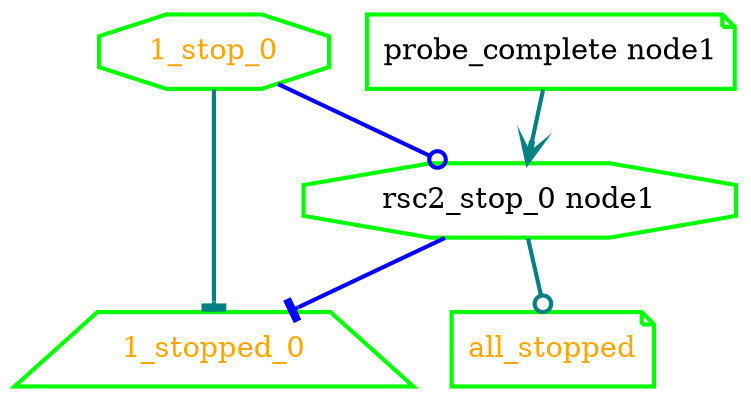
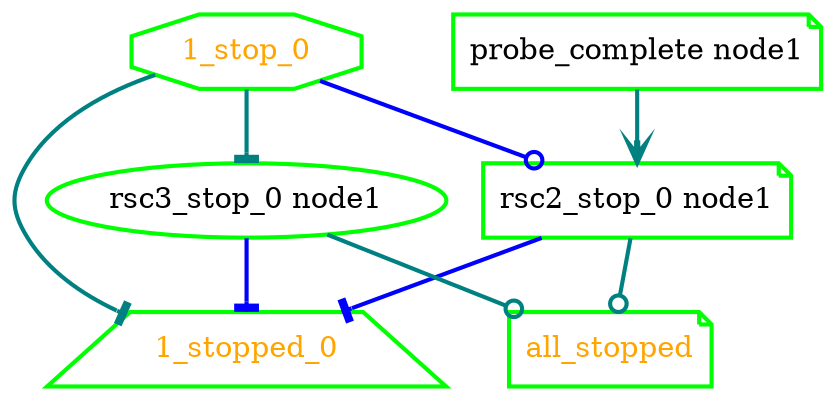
node "rsc3_stop_0 node1": added
node "rsc2_stop_0 node1": shape octagon -> note
